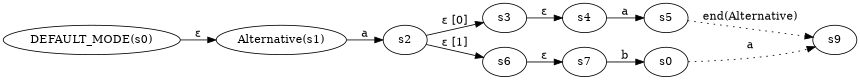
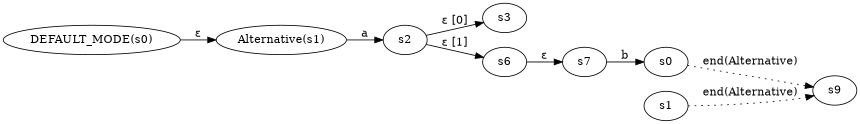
node "s4": removed
node "s5": label "s5" -> "s1"
edge "s0" -> "s9": label "a" -> "end(Alternative)"
